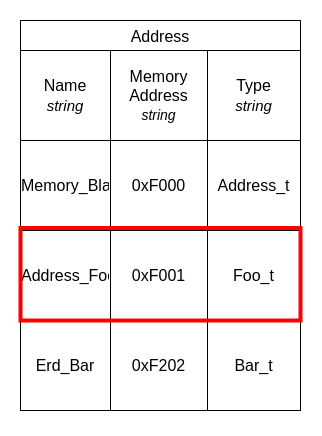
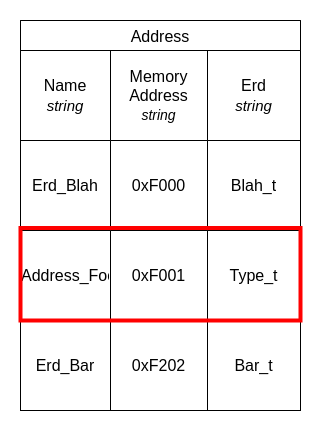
node "Type string": label "Type string" -> "Erd string"
node "Memory_Blah": label "Memory_Blah" -> "Erd_Blah"
node "Address_t": label "Address_t" -> "Blah_t"
node "Foo_t": label "Foo_t" -> "Type_t"
